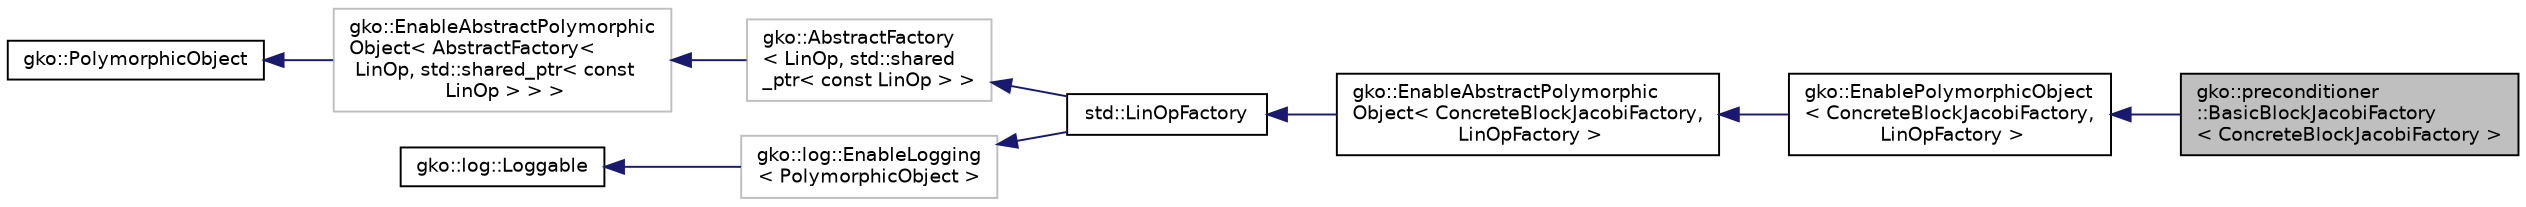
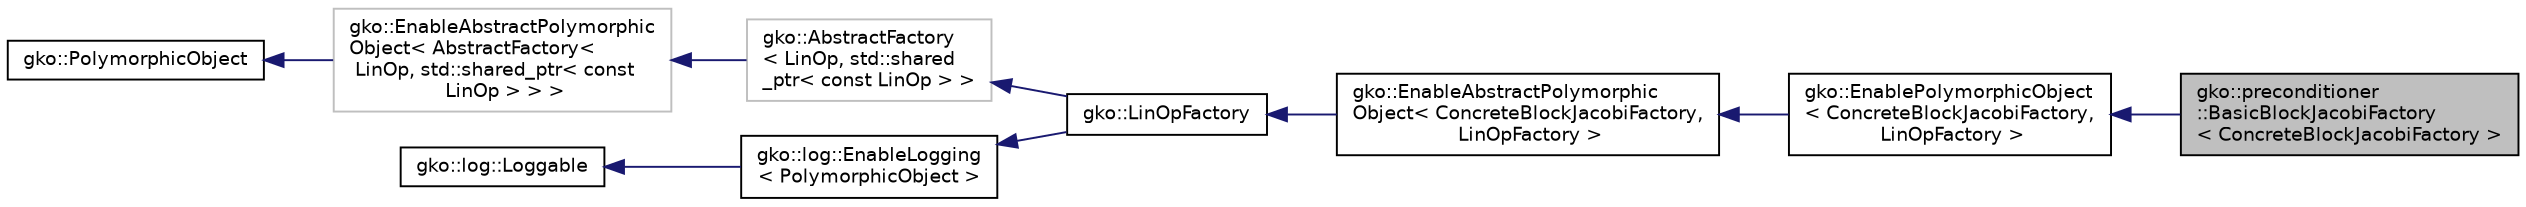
node "std::LinOpFactory": label "std::LinOpFactory" -> "gko::LinOpFactory"
node "gko::log::EnableLogging < PolymorphicObject >": color grey75 -> black
